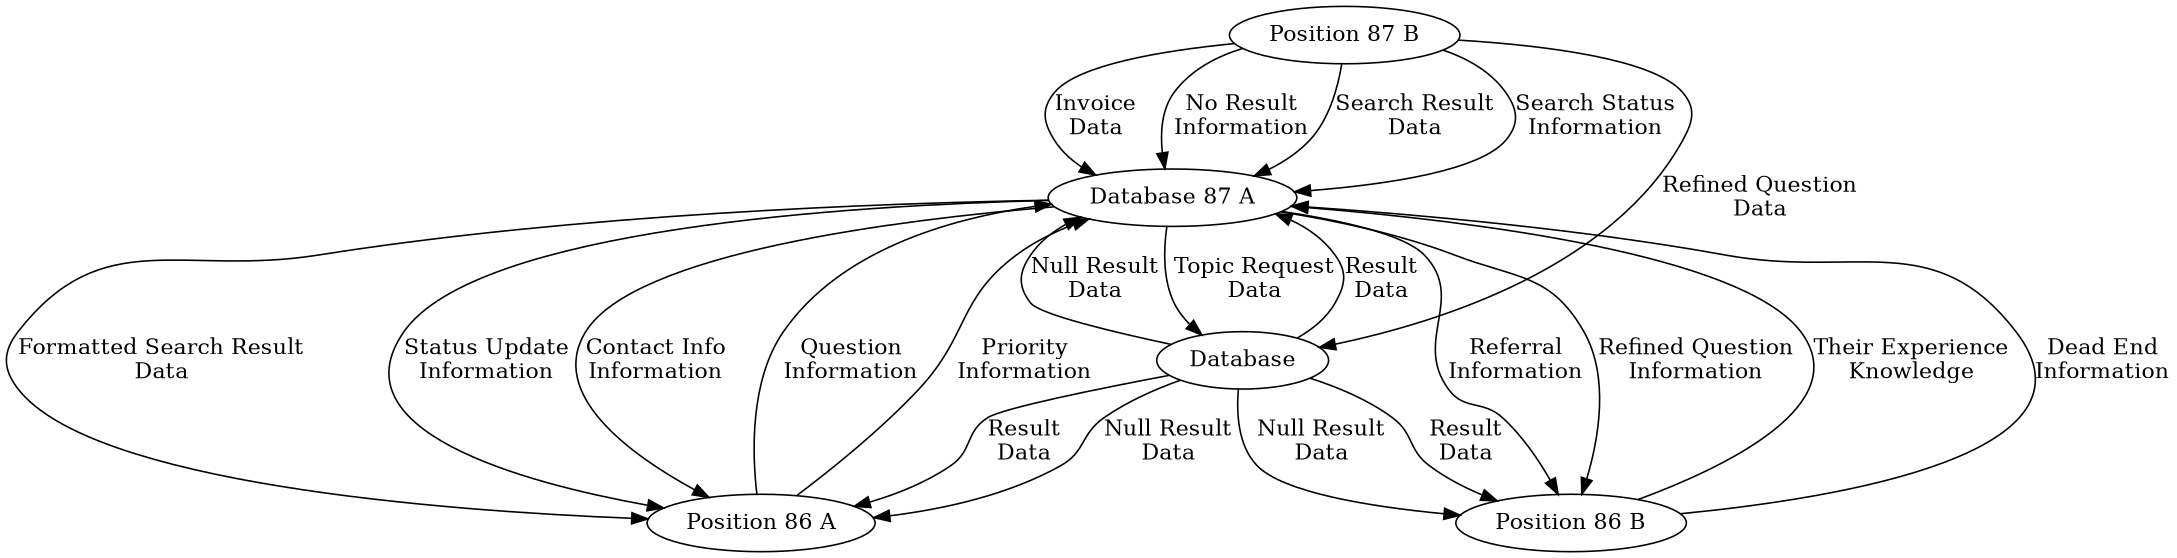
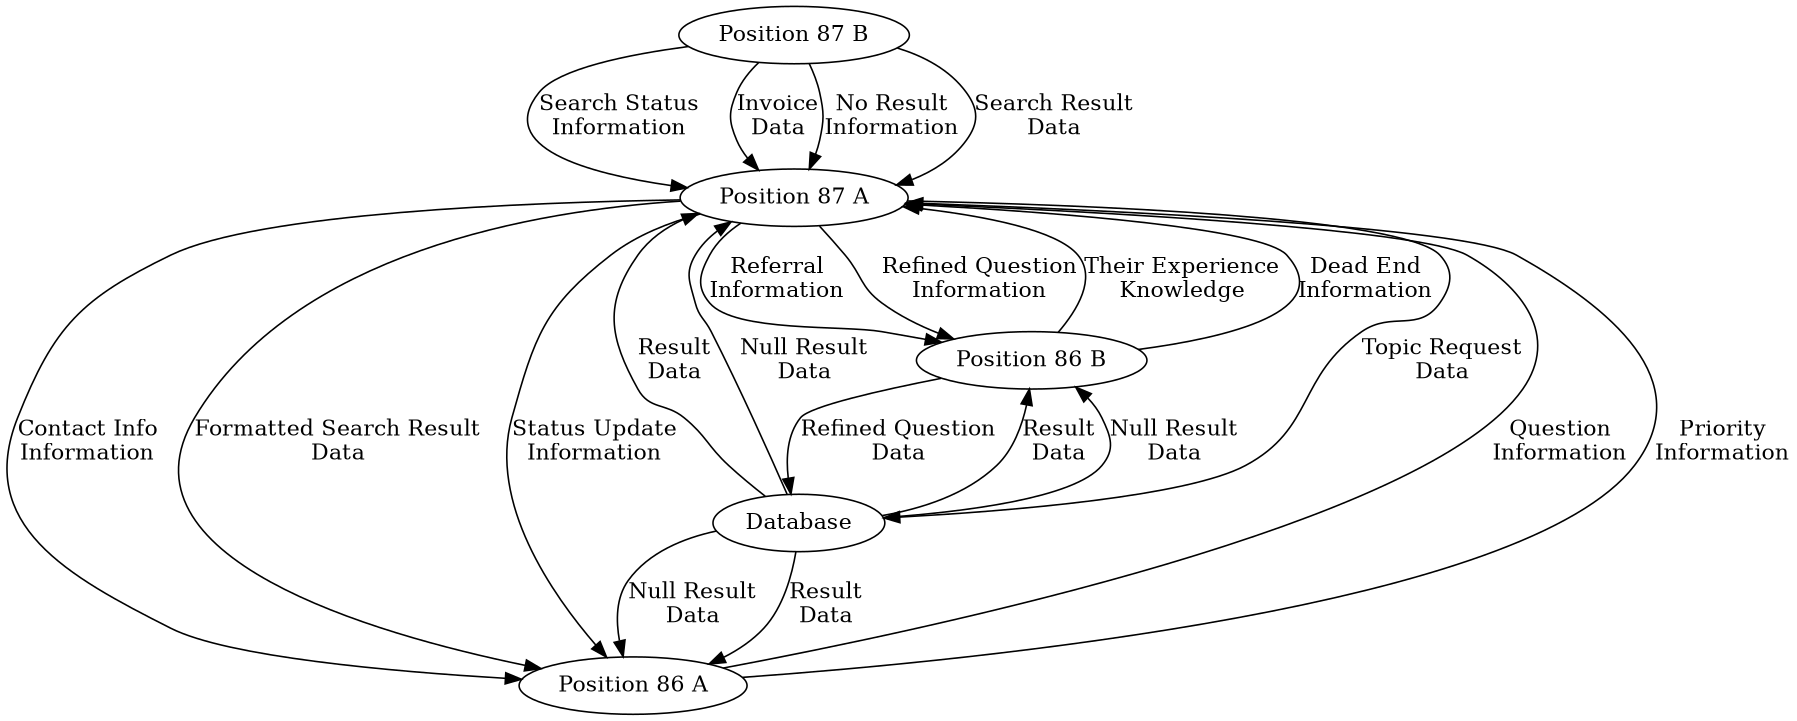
edge "Position 87 B" -> "Database": now "Position 86 B" -> "Database"
node "Database 87 A": label "Database 87 A" -> "Position 87 A"
